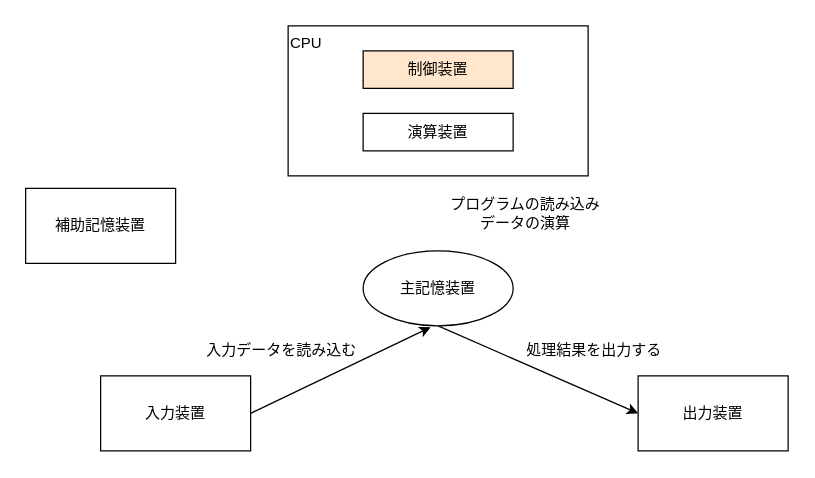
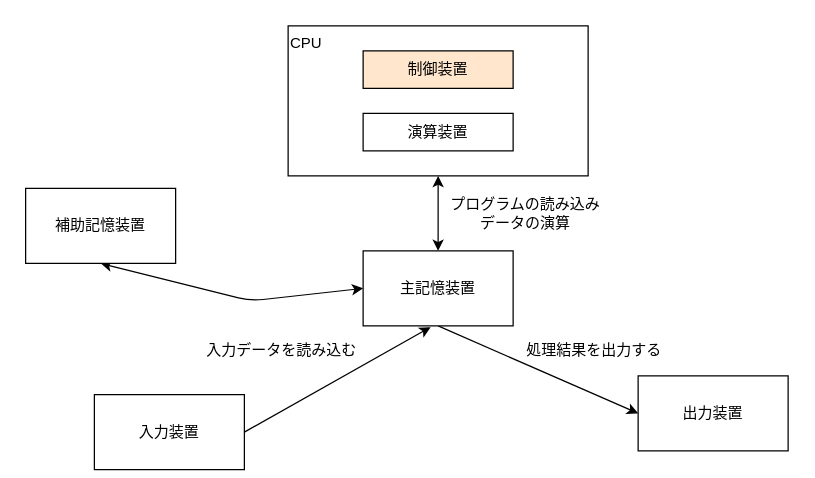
edge "CPU" -- "主記憶装置": added
node "主記憶装置": shape ellipse -> rectangle
edge "補助記憶装置" -- "主記憶装置": added
node "入力装置": moved (176, 413) -> (169, 432)
